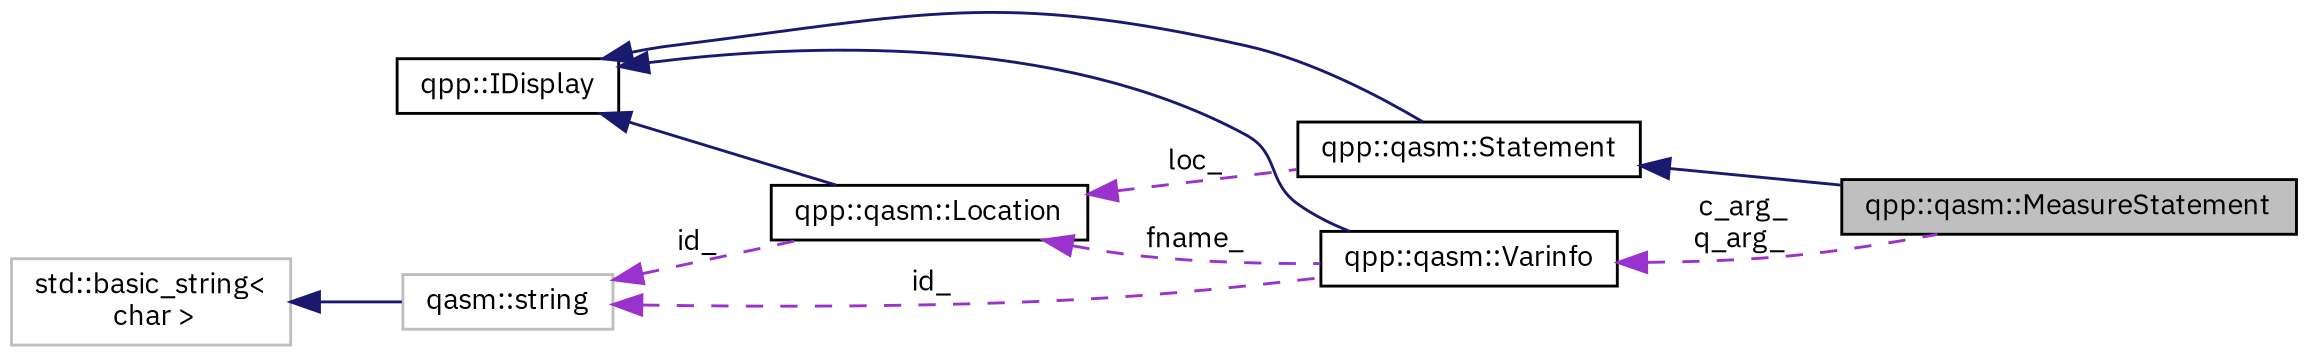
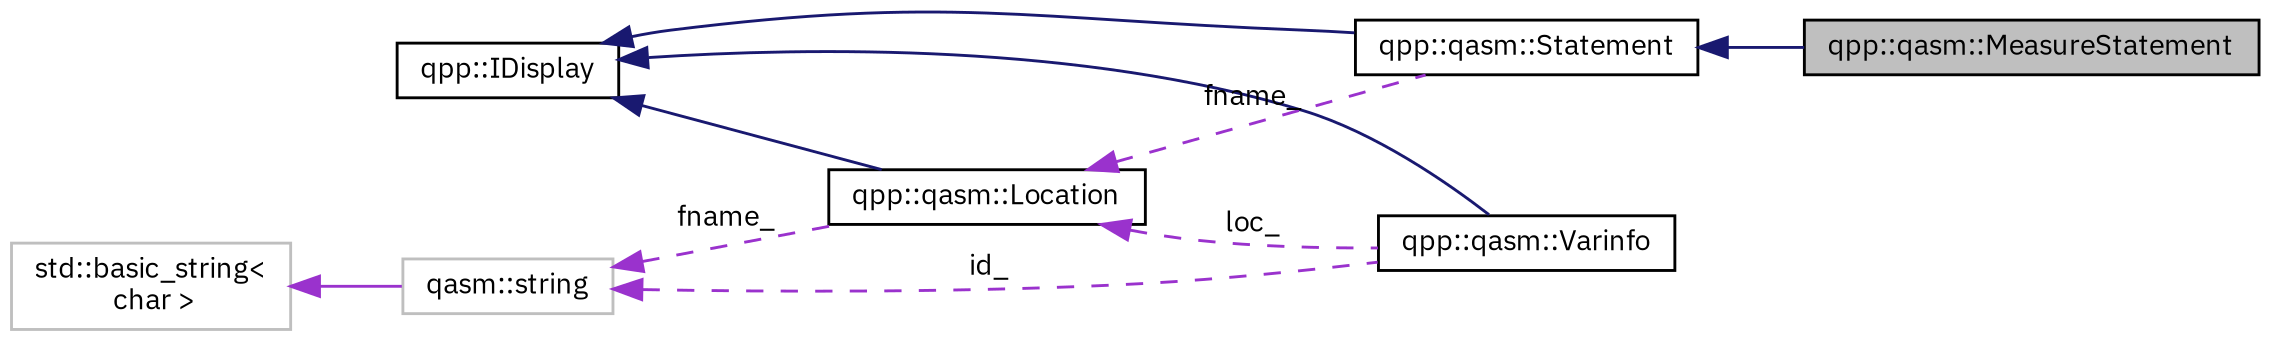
edge "qpp::qasm::Statement" -> "qpp::qasm::Location": label " loc_" -> " fname_"
edge "qpp::qasm::Varinfo" -> "qpp::qasm::Location": label " fname_" -> " loc_"
edge "qpp::qasm::Location" -> "qasm::string": label " id_" -> " fname_"
edge "qpp::qasm::MeasureStatement" -> "qpp::qasm::Varinfo": removed, label "c_arg_ q_arg_"
edge "qasm::string" -> "std::basic_string< char >": color midnightblue -> darkorchid3
